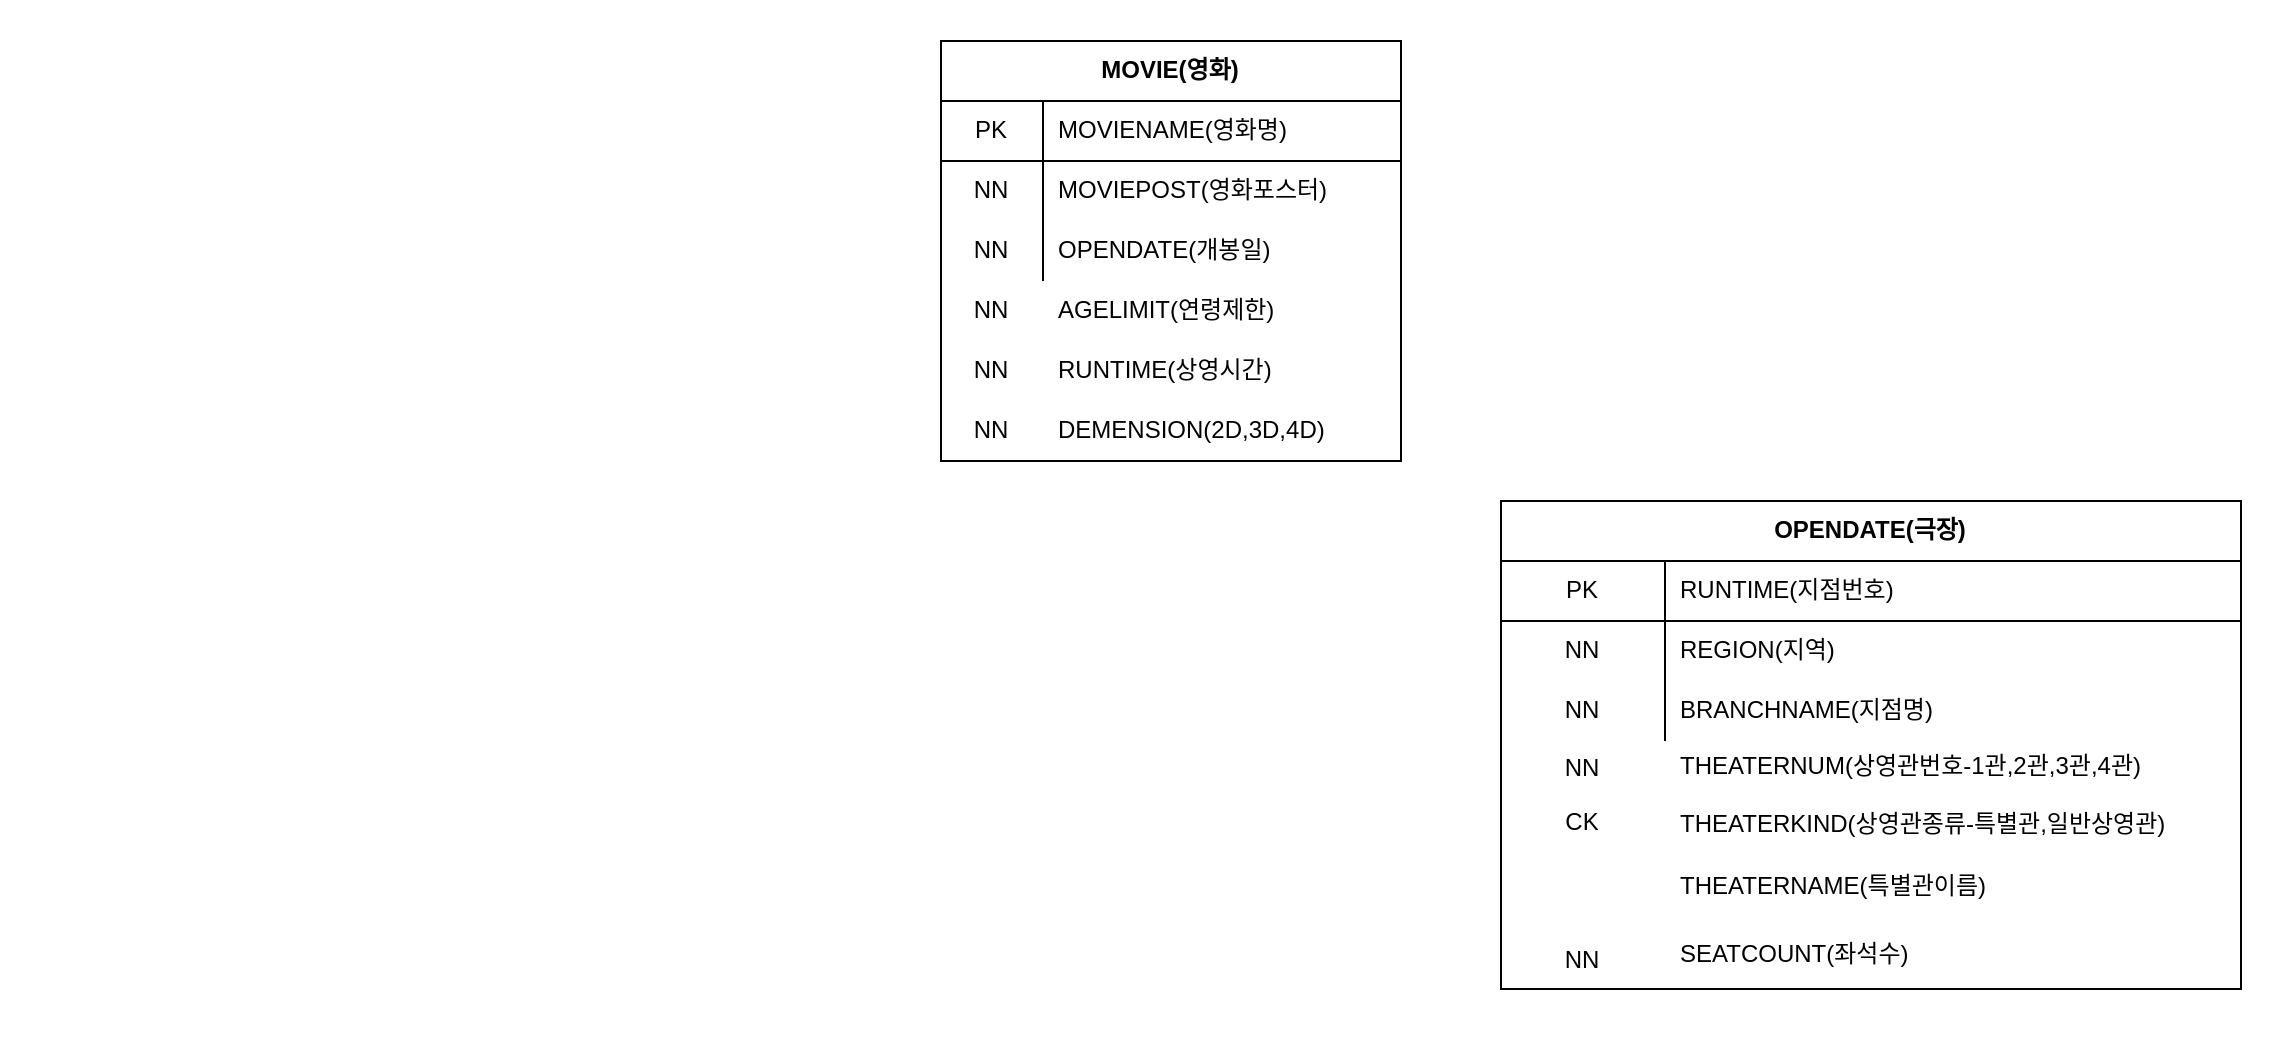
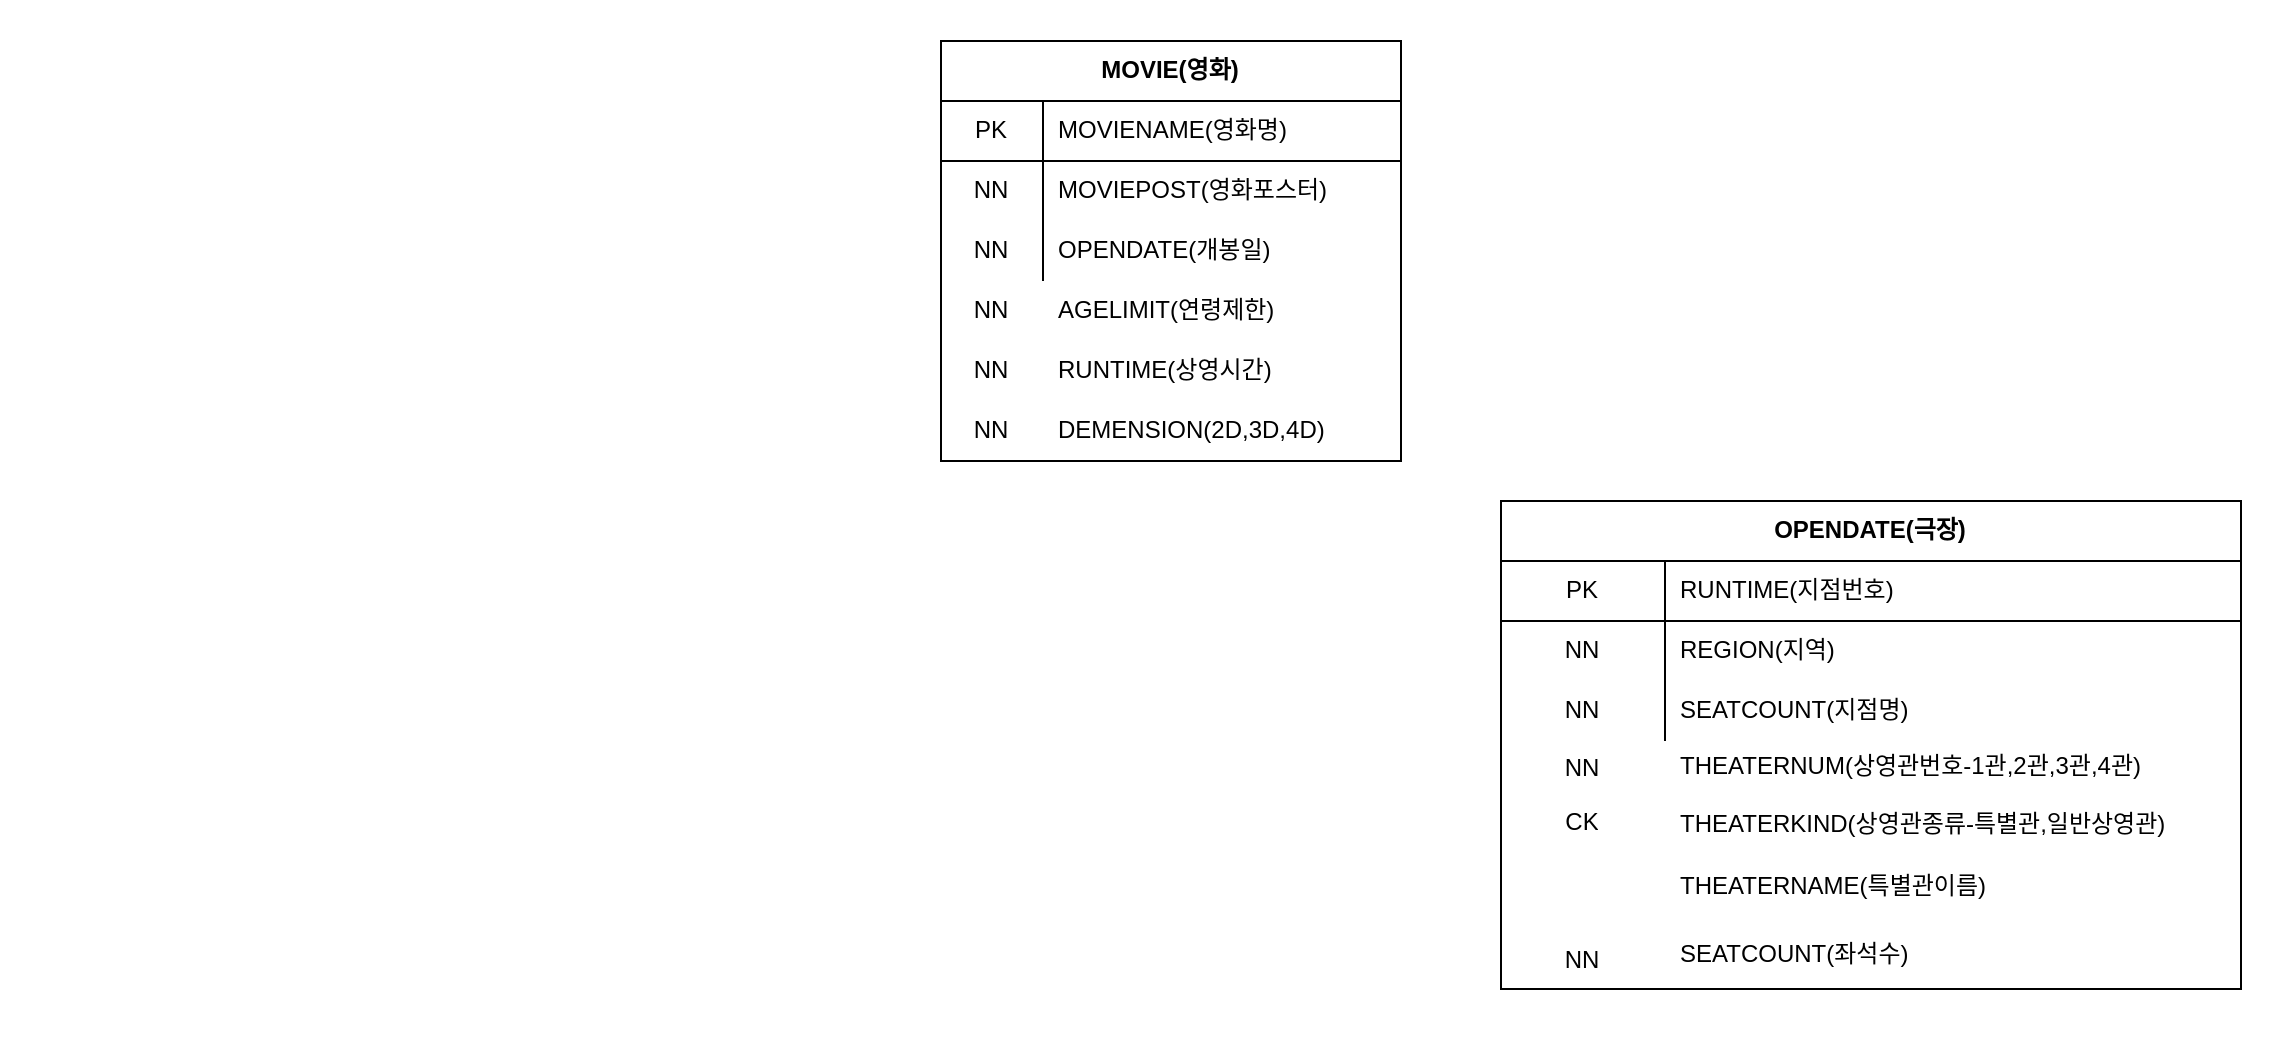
node "BRANCHNAME(지점명)": label "BRANCHNAME(지점명)" -> "SEATCOUNT(지점명)"
